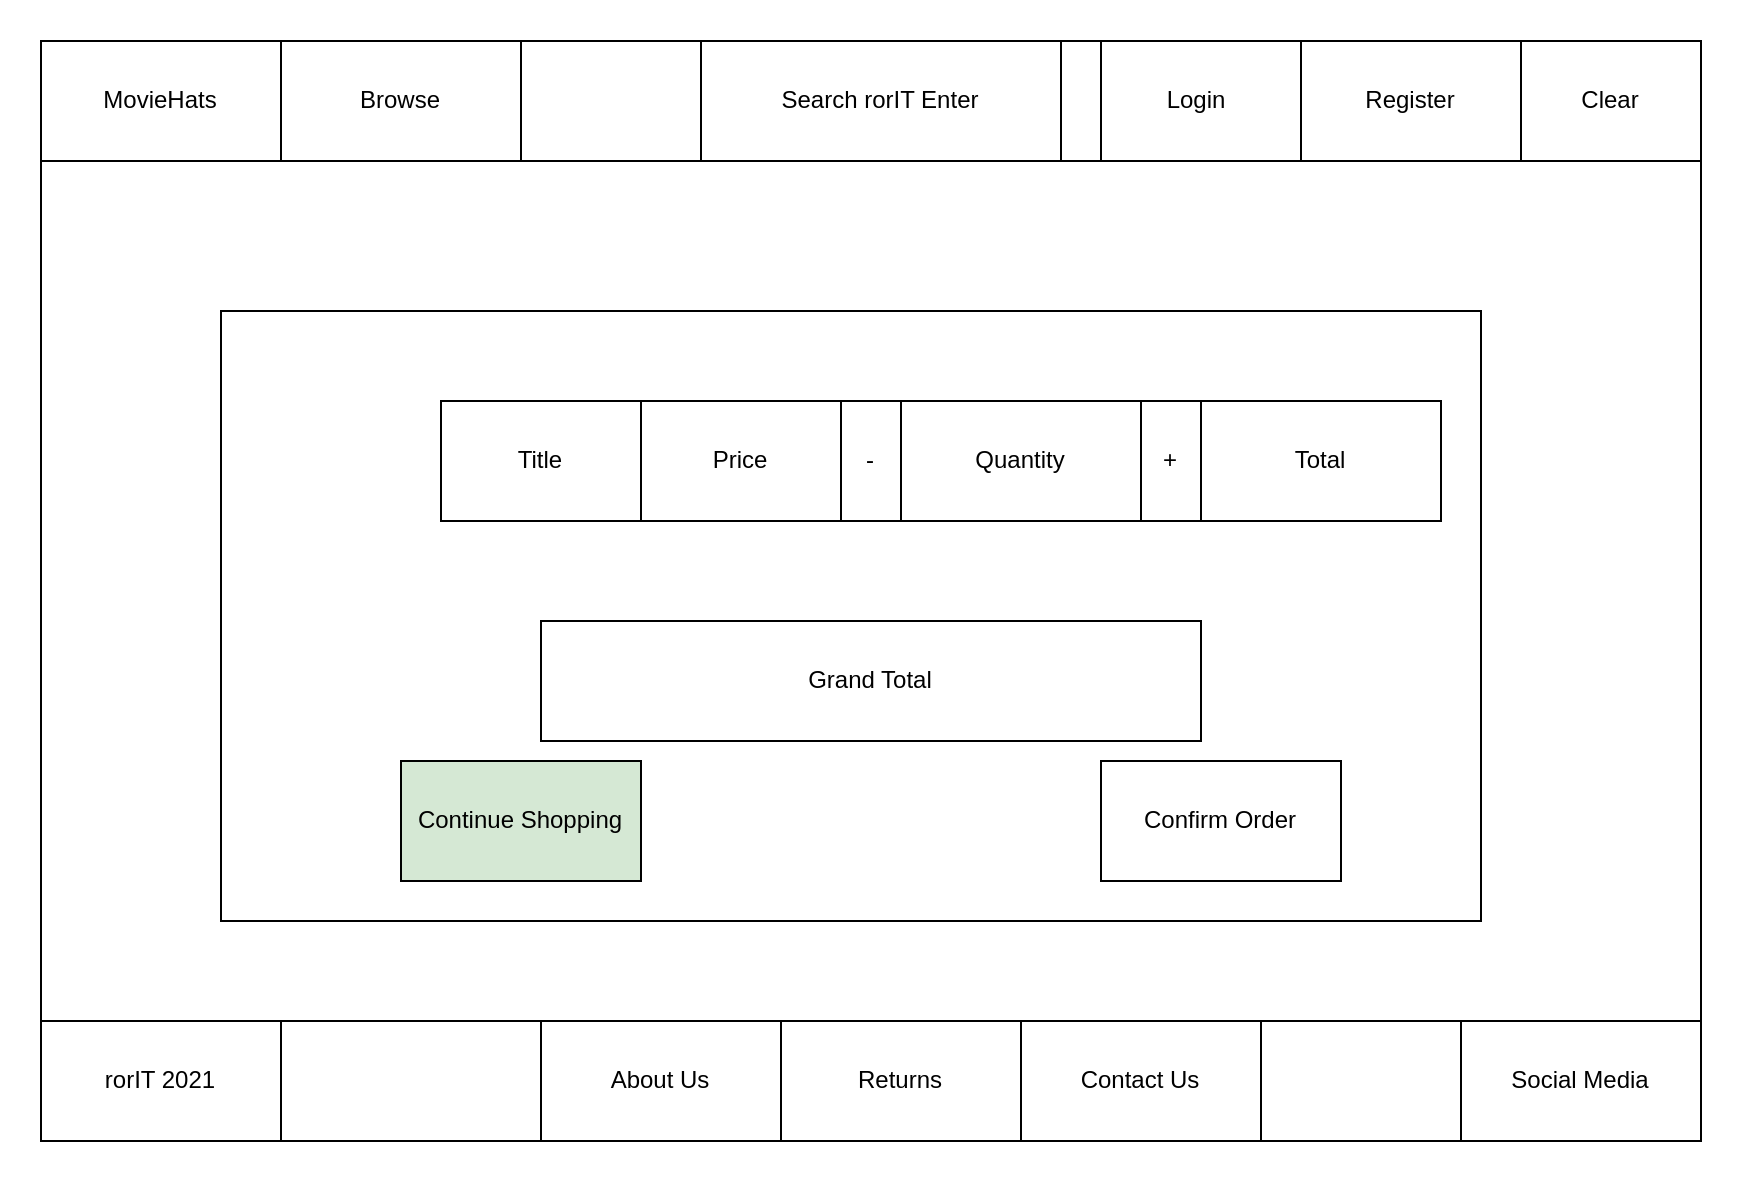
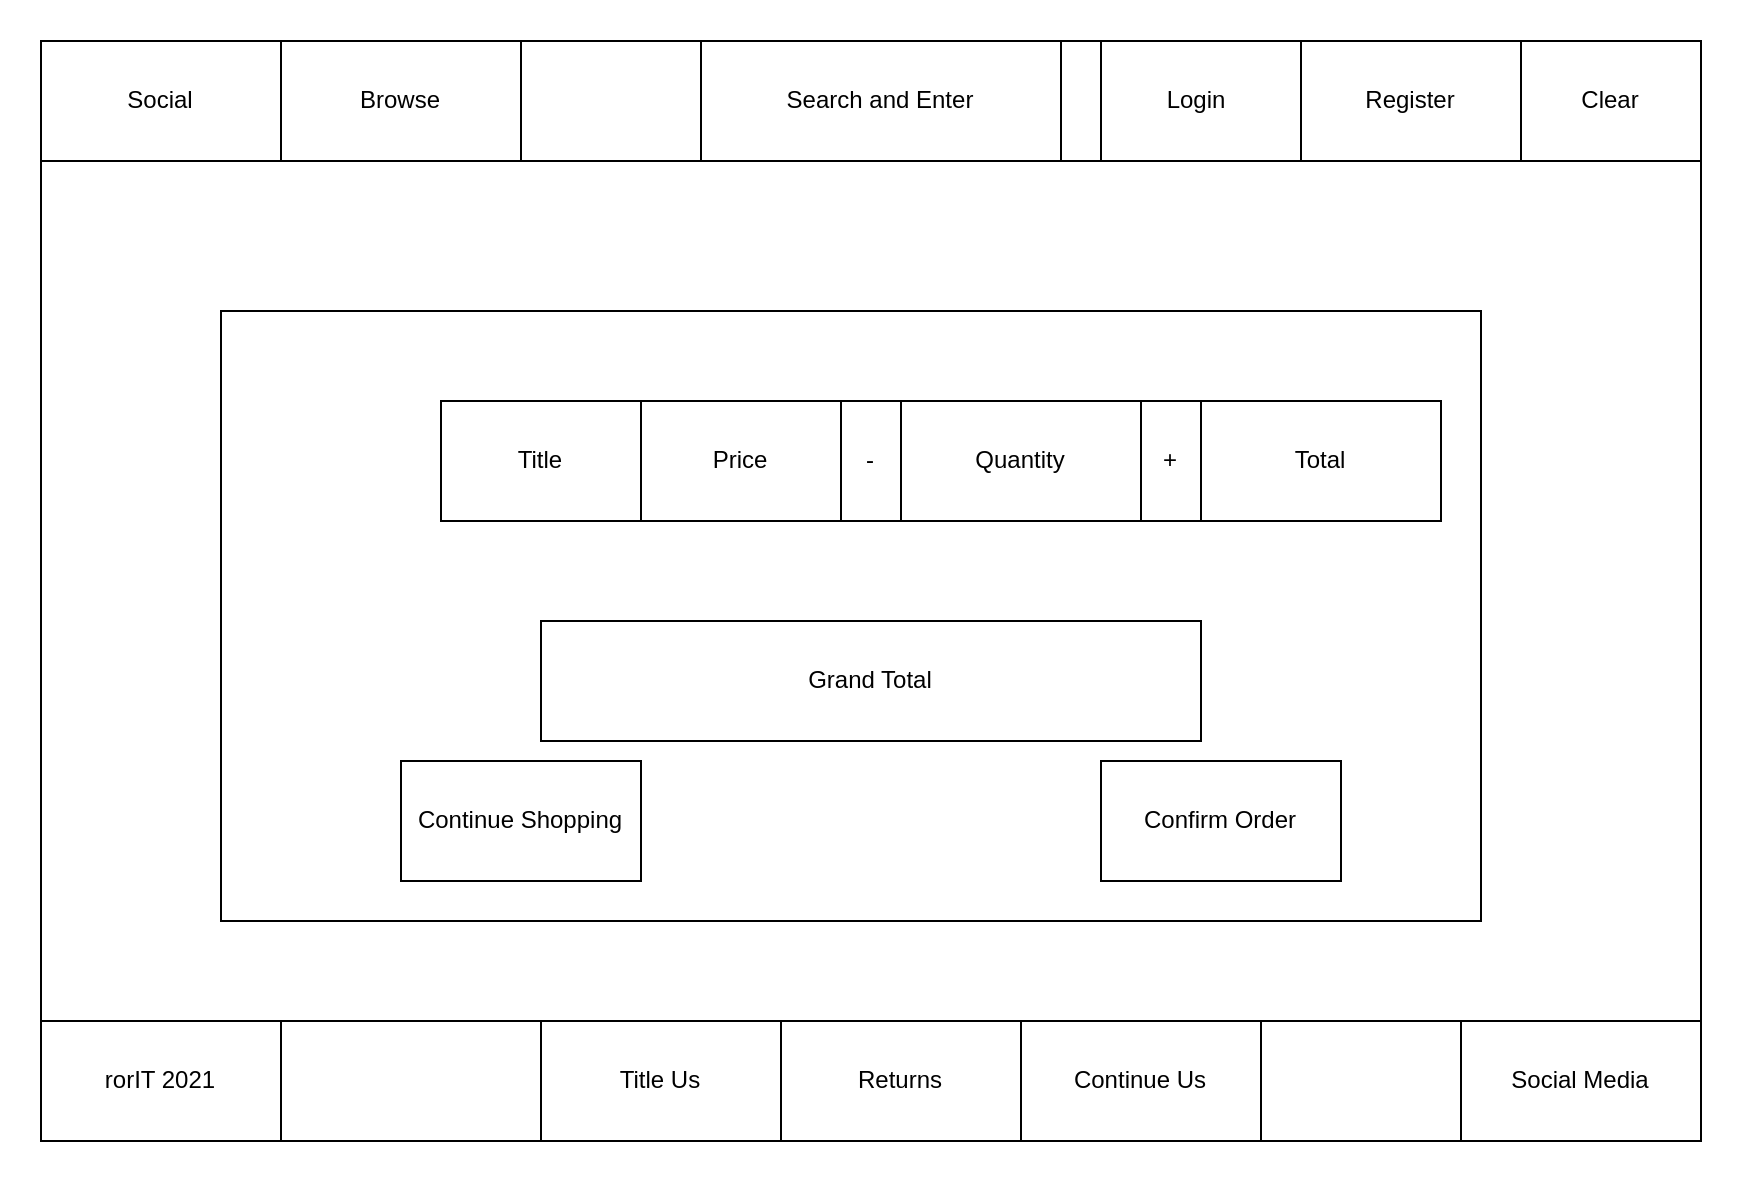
node "MovieHats": label "MovieHats" -> "Social"
node "Search rorIT Enter": label "Search rorIT Enter" -> "Search and Enter"
node "Continue Shopping": fillcolor #d5e8d4 -> #ffffff
node "About Us": label "About Us" -> "Title Us"
node "Contact Us": label "Contact Us" -> "Continue Us"
